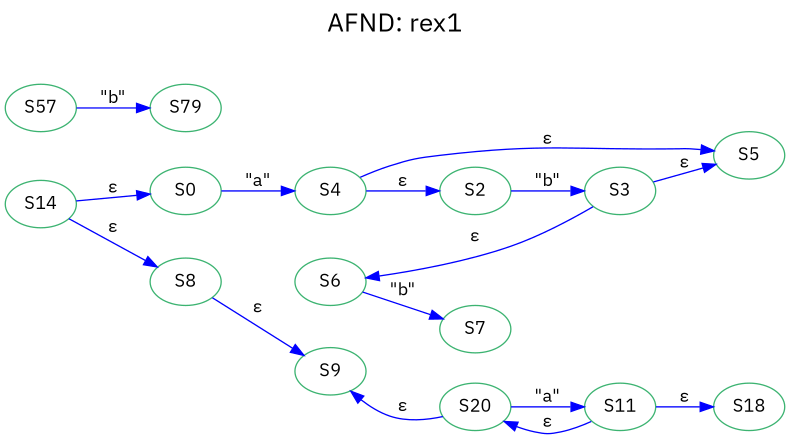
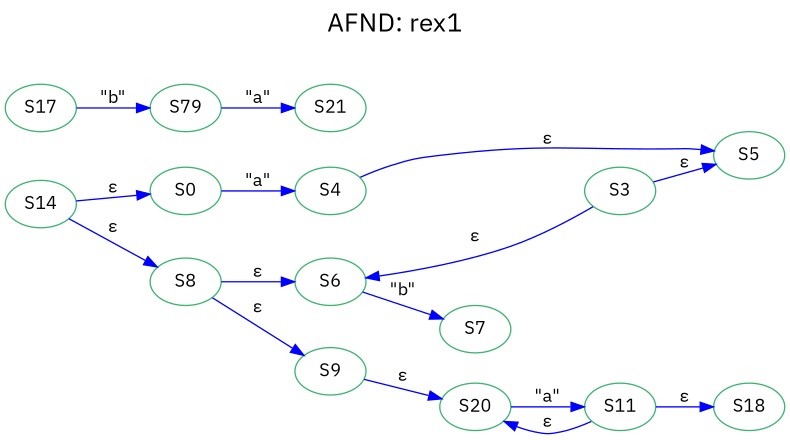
node "S57": label "S57" -> "S17"
node "S21": added
node "S2": removed
edge "S8" -> "S6": added, label "ε"
edge "S20" -> "S9": reversed
